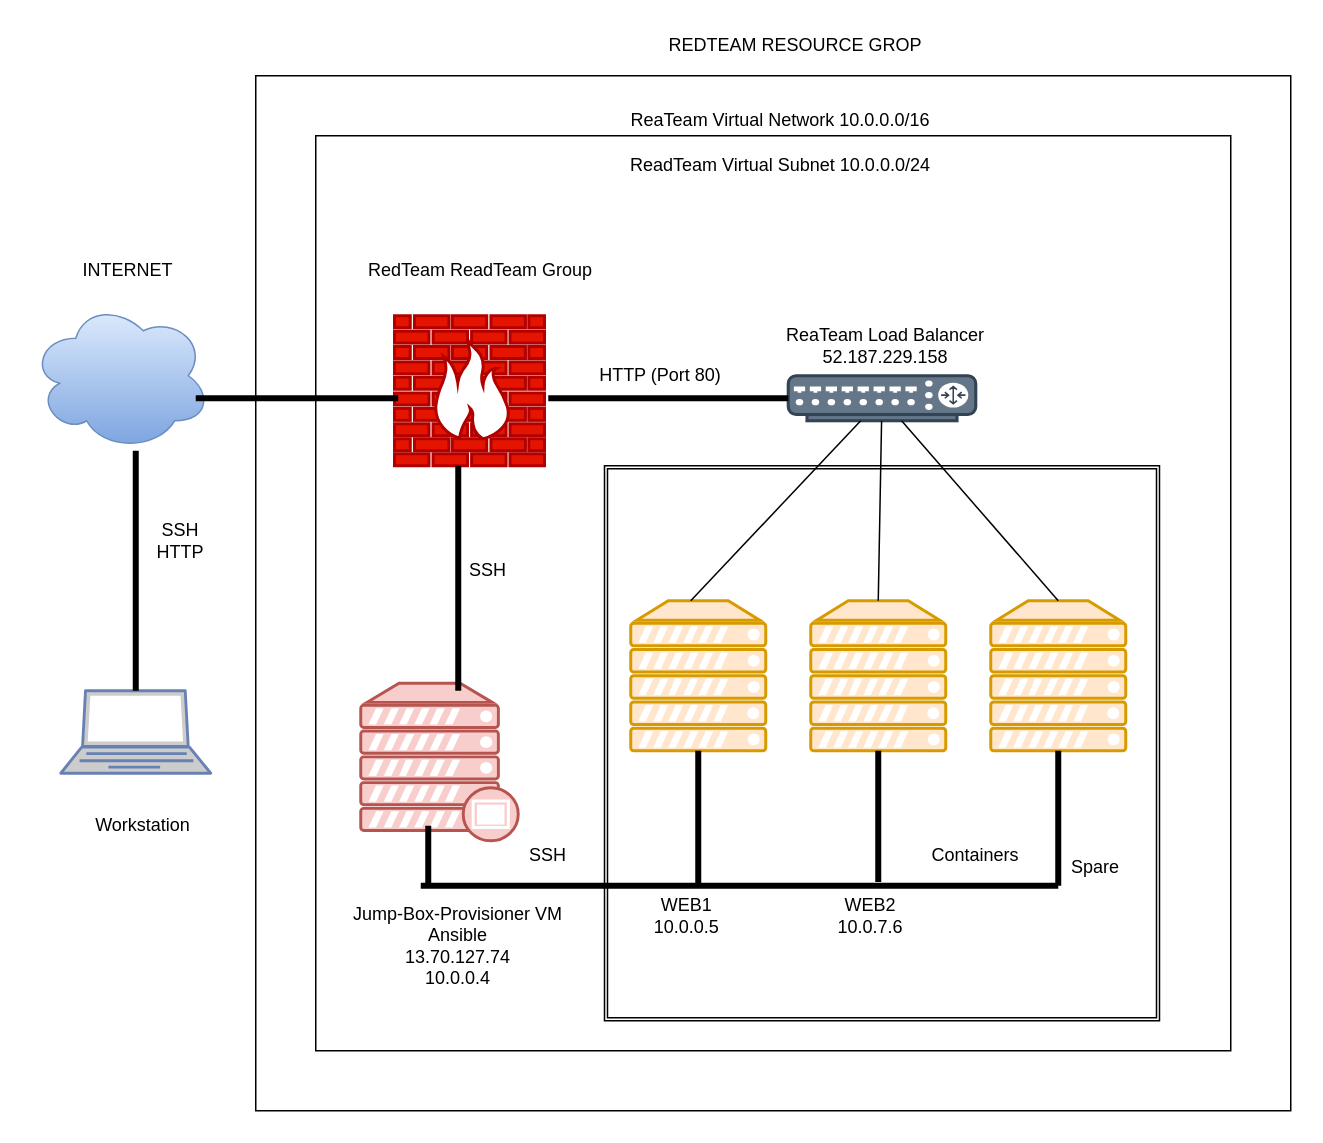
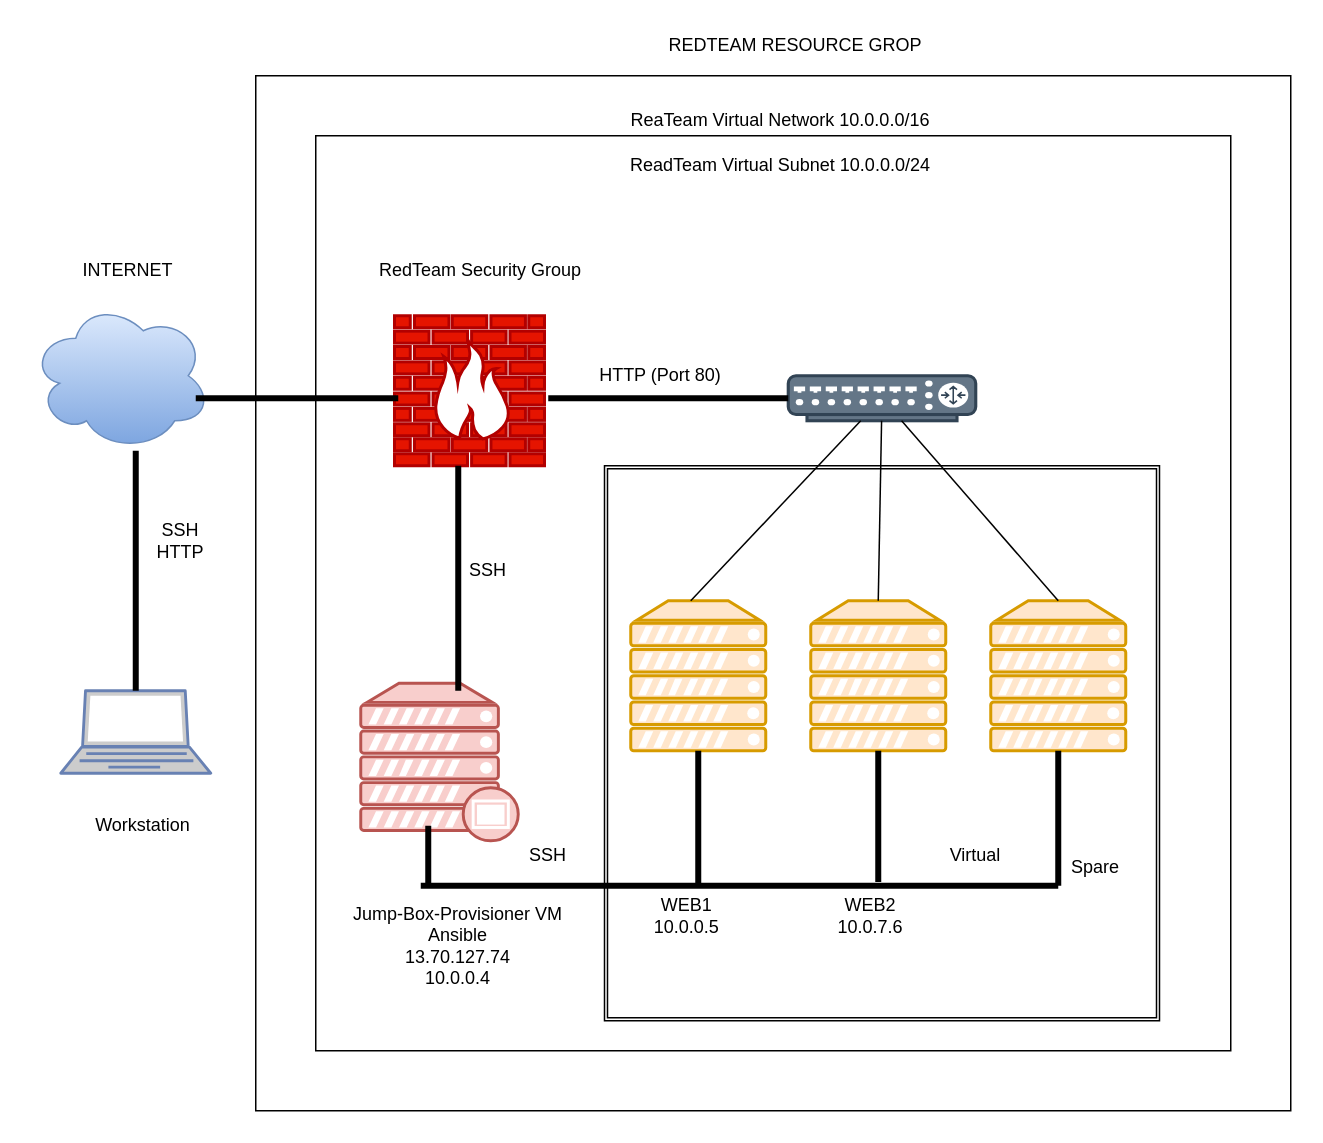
node "RedTeam ReadTeam Group": label "RedTeam ReadTeam Group" -> "RedTeam Security Group"
node "ReaTeam Load Balancer 52.187.229.158": removed
node "Containers": label "Containers" -> "Virtual"
